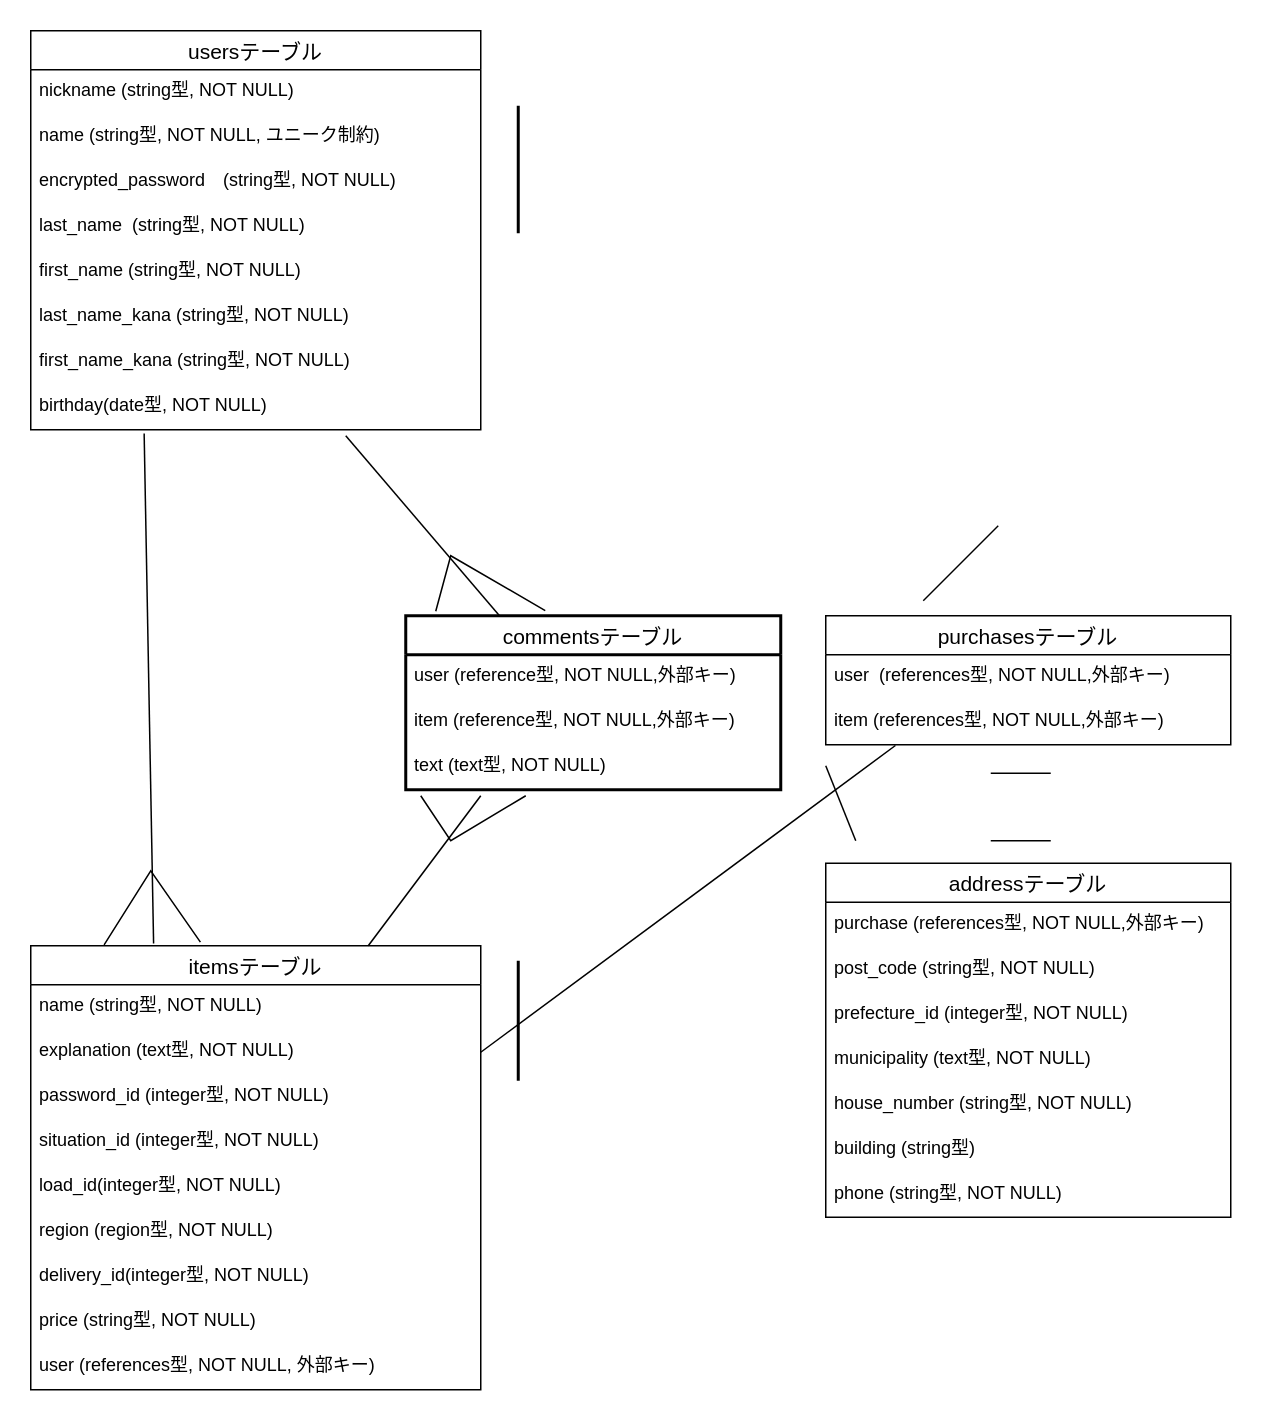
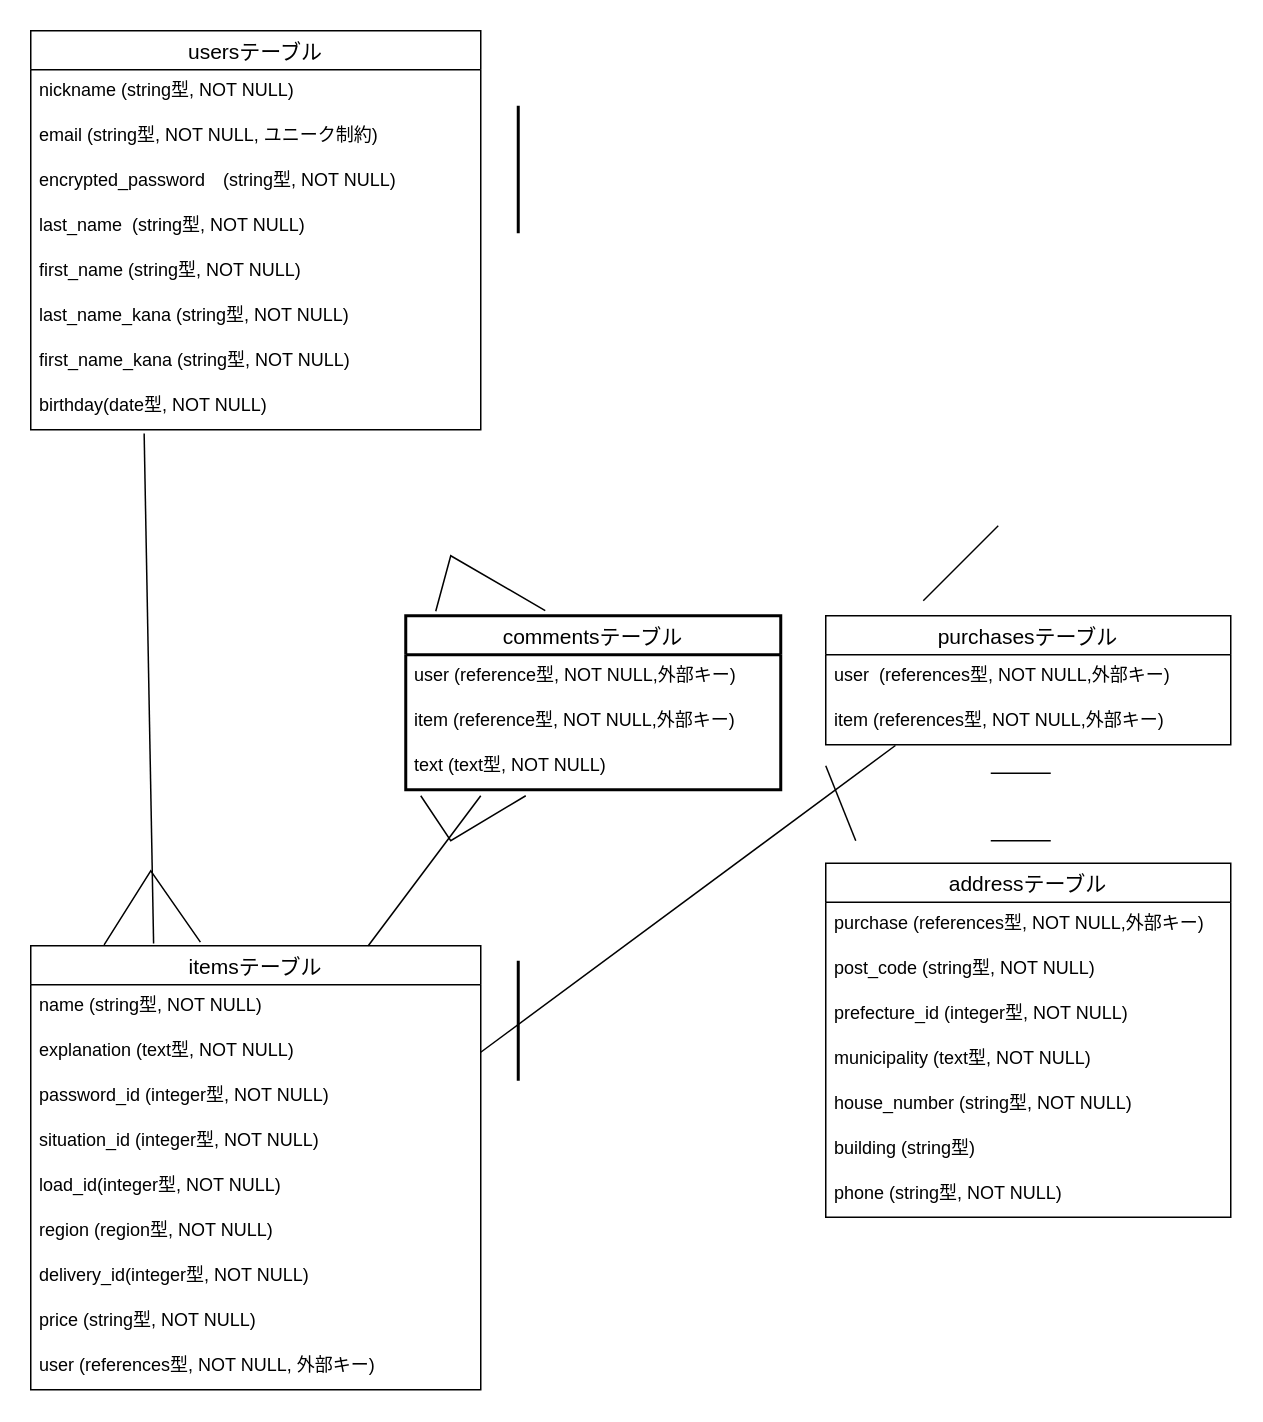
node "name (string型, NOT NULL, ユニーク制約)": label "name (string型, NOT NULL, ユニーク制約)" -> "email (string型, NOT NULL, ユニーク制約)"
edge "birthday(date型, NOT NULL)" -- "commentsテーブル": removed
